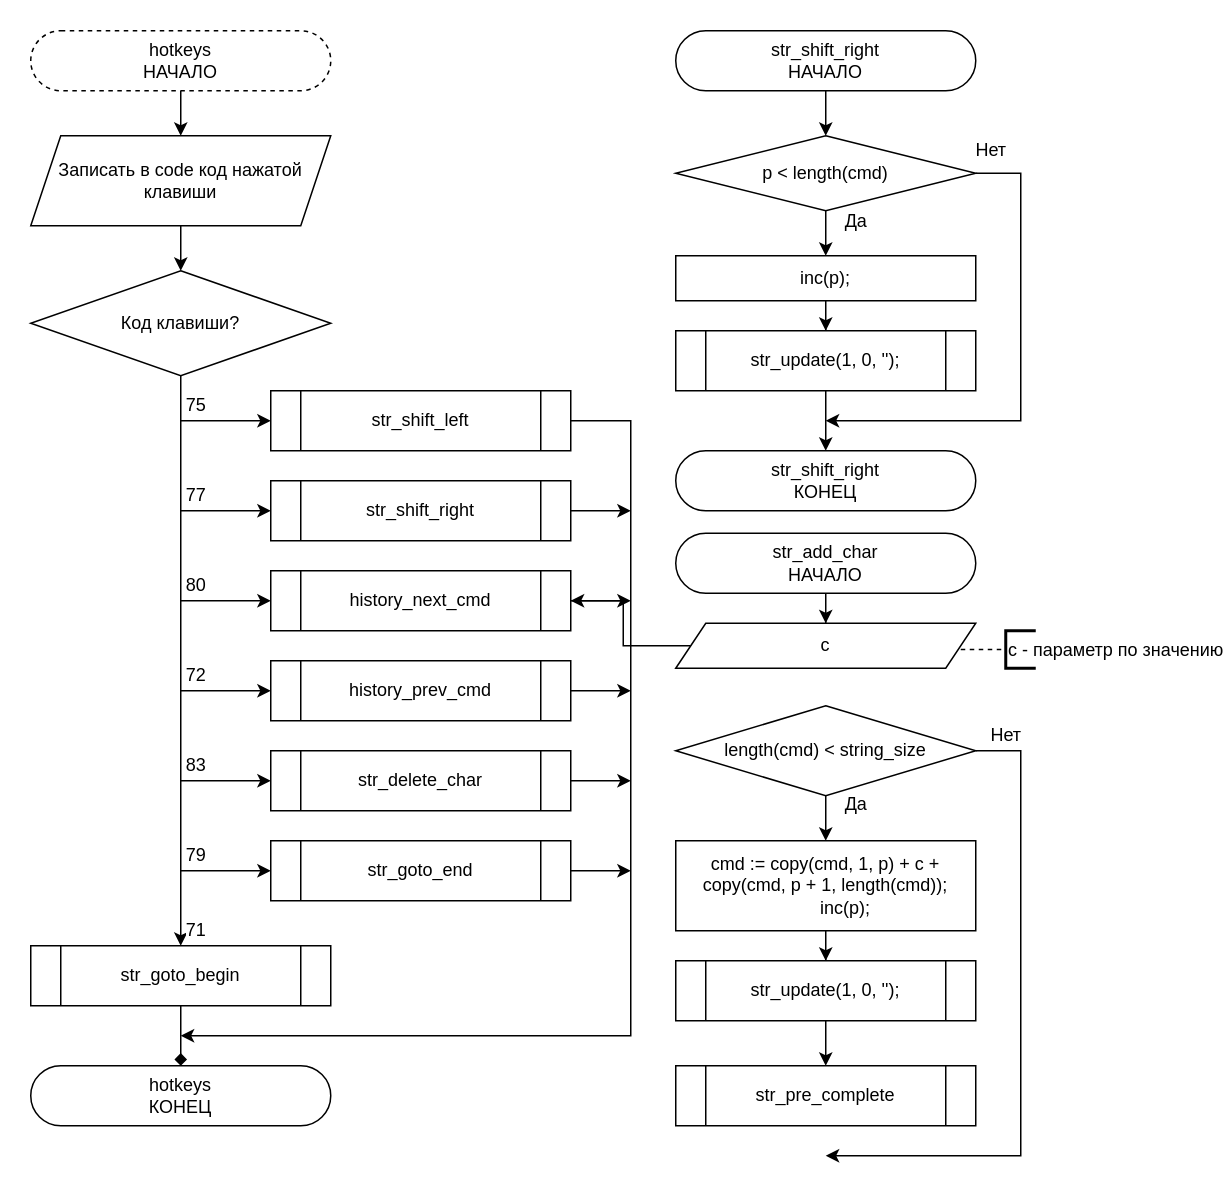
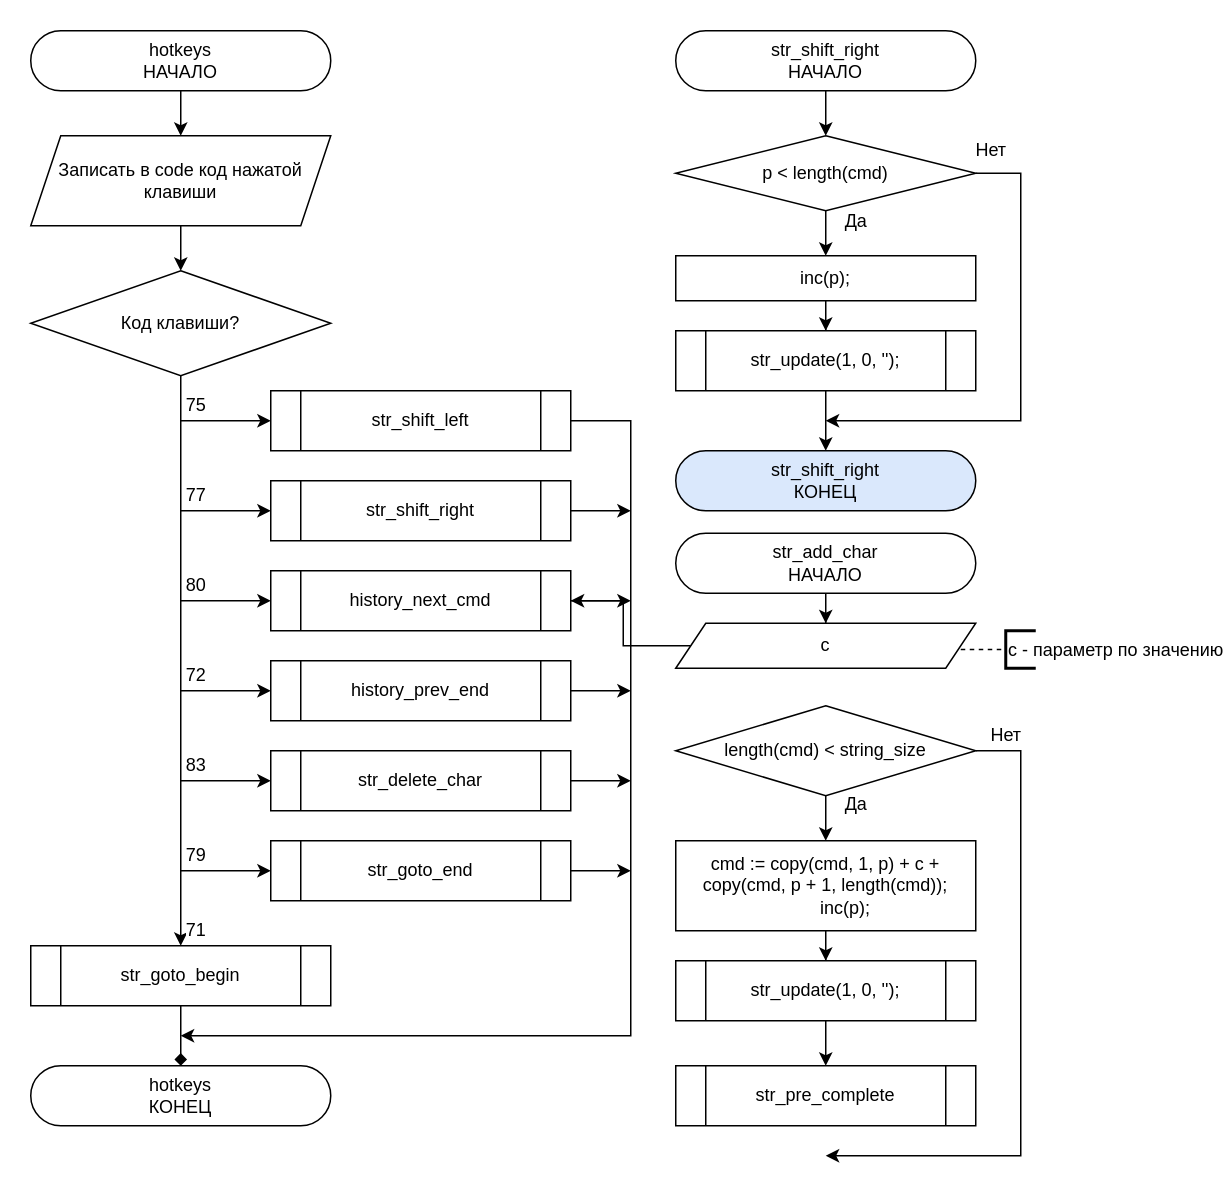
node "hotkeysНАЧАЛО": style dashed -> solid
node "str_shift_rightКОНЕЦ": fillcolor #ffffff -> #dae8fc
node "history_prev_cmd": label "history_prev_cmd" -> "history_prev_end"
